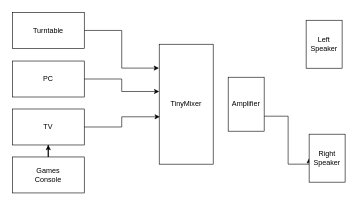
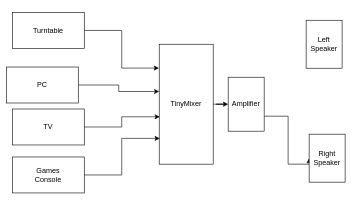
node "PC": moved (48, 79) -> (42, 85)
edge "TinyMixer" -> "Amplifier": added
edge "Games Console" -> "TV": now "Games Console" -> "TinyMixer"
